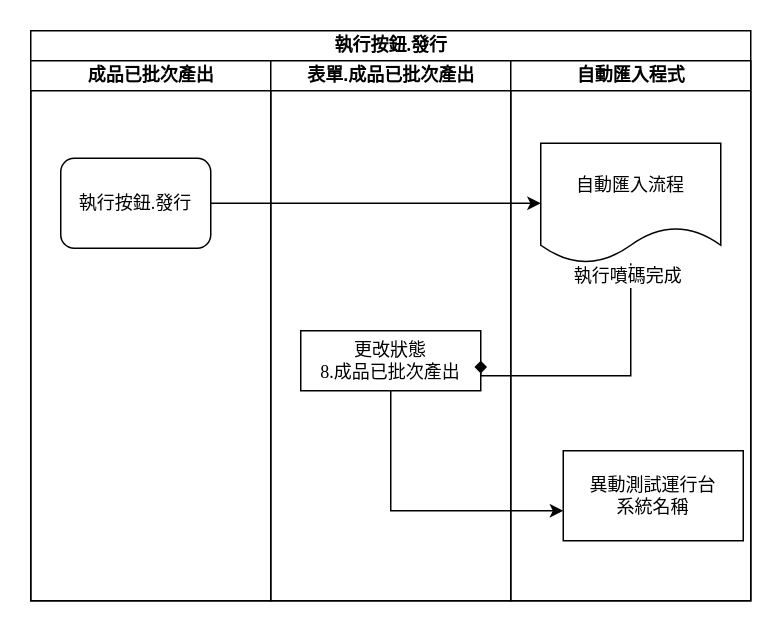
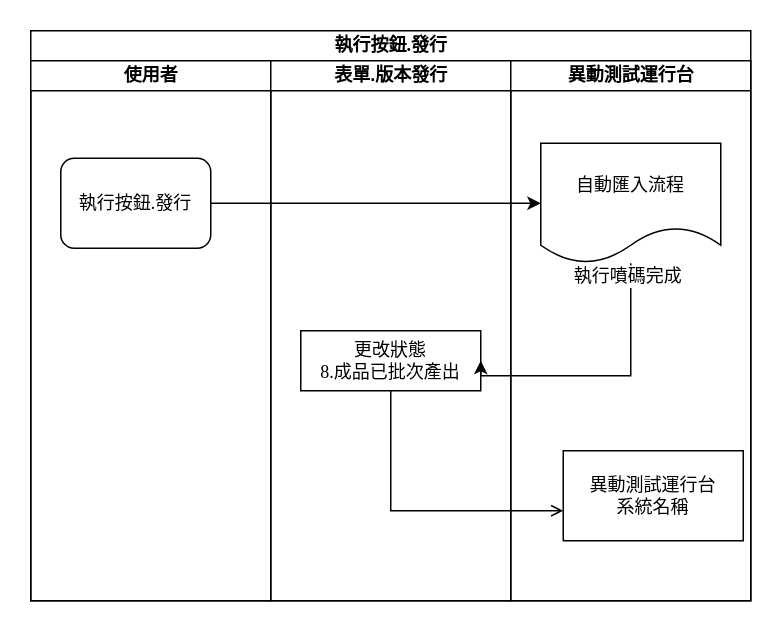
node "成品已批次產出": label "成品已批次產出" -> "使用者"
node "表單.成品已批次產出": label "表單.成品已批次產出" -> "表單.版本發行"
node "自動匯入程式": label "自動匯入程式" -> "異動測試運行台"
edge "自動匯入流程" -> "更改狀態 8.成品已批次產出": arrowhead diamond -> classic
edge "更改狀態 8.成品已批次產出" -> "異動測試運行台 系統名稱": arrowhead classic -> open
